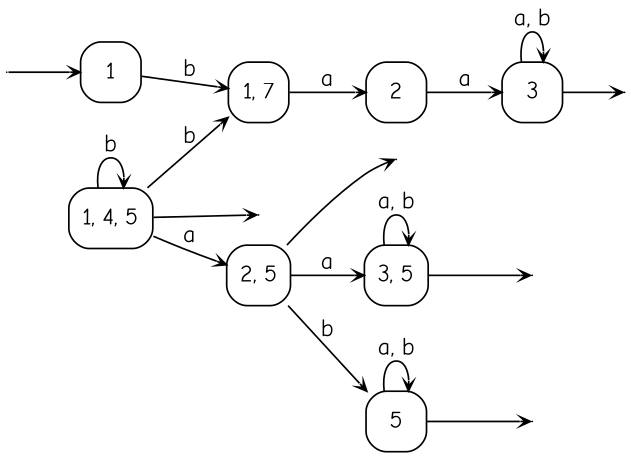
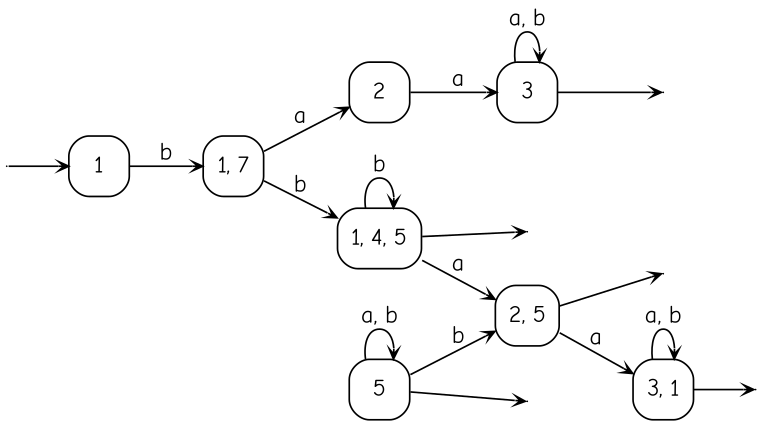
edge "1, 4, 5" -> "1, 7": reversed
node "3, 5": label "3, 5" -> "3, 1"
edge "2, 5" -> "5": reversed
